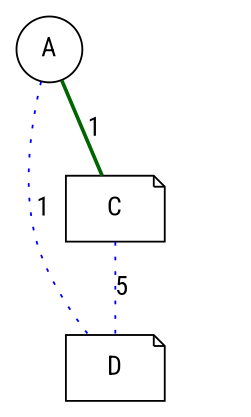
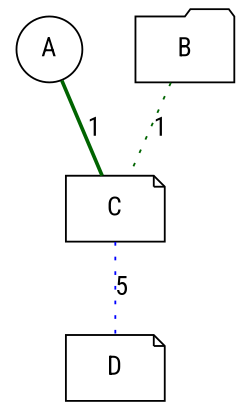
node "B": added
edge "A" -- "D": removed, label "1"
